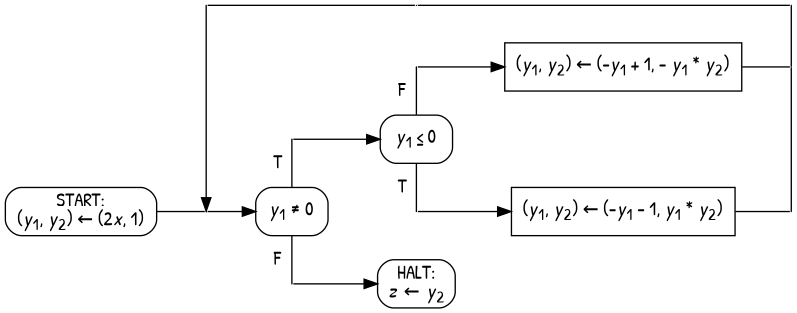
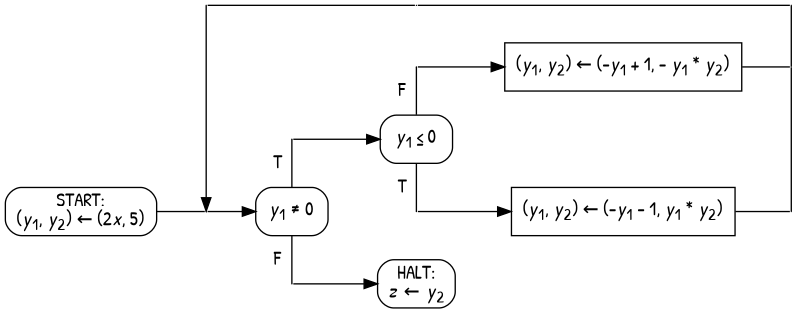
node "START:": text ", 1)" -> ", 5)"
